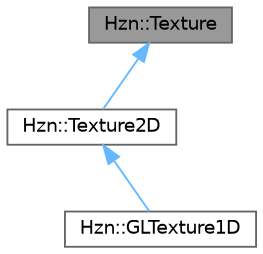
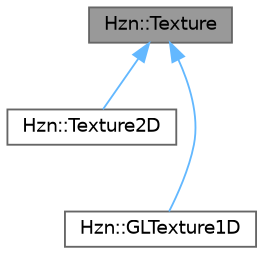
edge "Hzn::GLTexture1D" -> "Hzn::Texture2D": now "Hzn::GLTexture1D" -> "Hzn::Texture"
